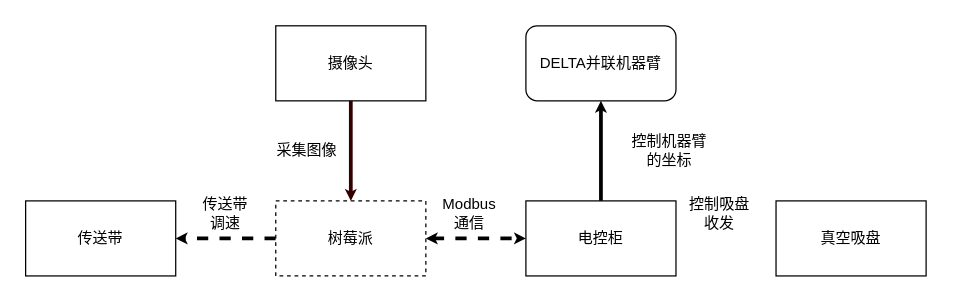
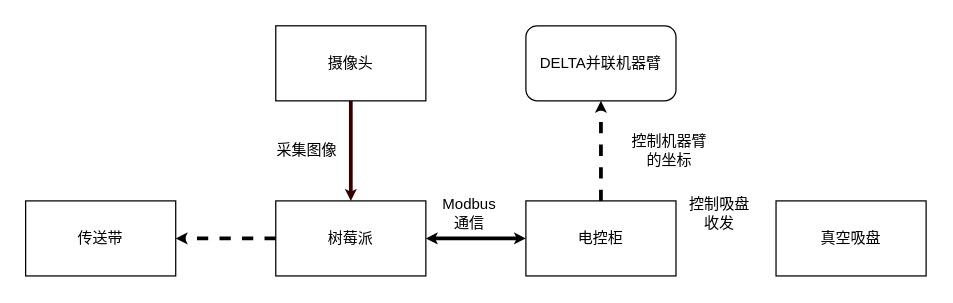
edge "电控柜" -> "DELTA并联机器臂": style solid -> dashed
node "传送带调速": removed
node "树莓派": style dashed -> solid
edge "树莓派" -- "电控柜": style dashed -> solid
